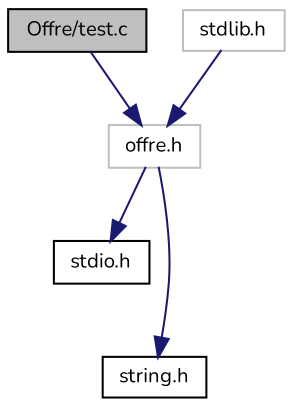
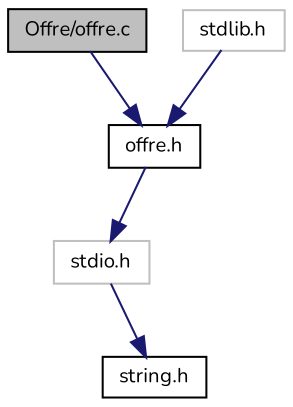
node "Offre/test.c": label "Offre/test.c" -> "Offre/offre.c"
node "offre.h": color grey75 -> black
edge "offre.h" -> "string.h": now "stdio.h" -> "string.h"
node "stdio.h": color black -> grey75
